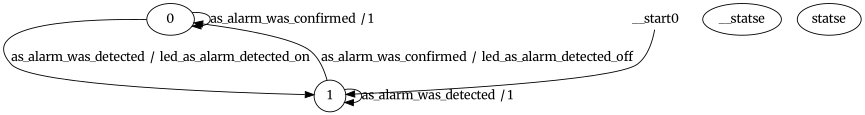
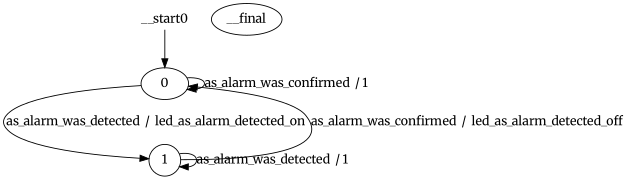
node "__statse": label "__statse" -> "__final"
node "statse": removed
edge "__start0" -> "1": now "__start0" -> "0"
